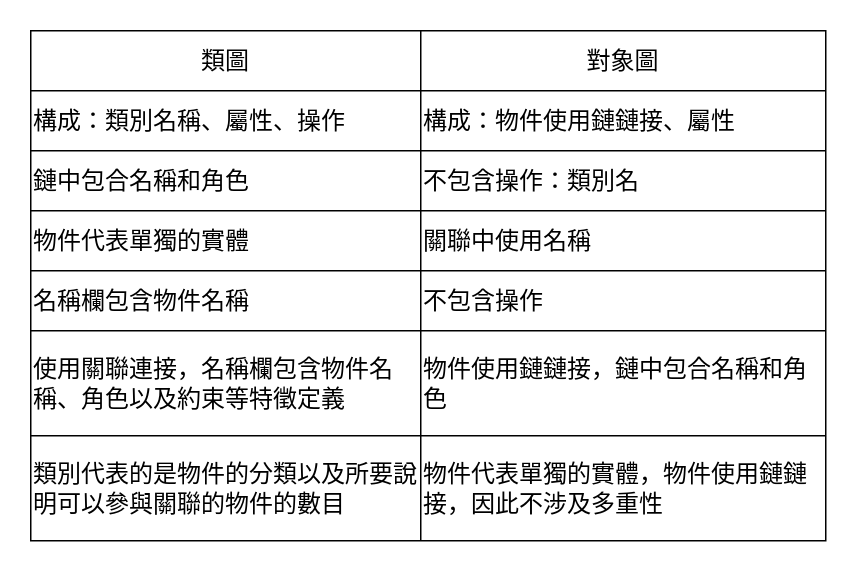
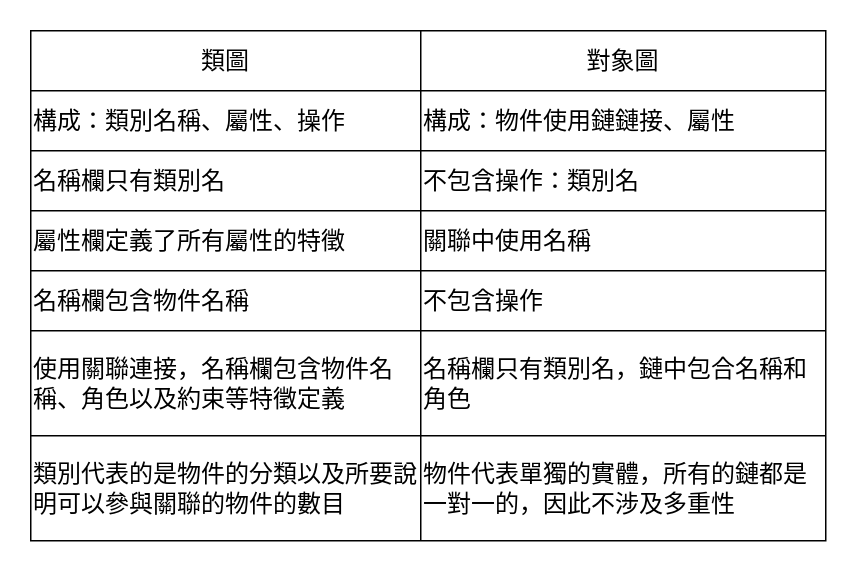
node "鏈中包合名稱和角色": label "鏈中包合名稱和角色" -> "名稱欄只有類別名"
node "物件代表單獨的實體": label "物件代表單獨的實體" -> "屬性欄定義了所有屬性的特徵"
node "物件使用鏈鏈接，鏈中包合名稱和角色": label "物件使用鏈鏈接，鏈中包合名稱和角色" -> "名稱欄只有類別名，鏈中包合名稱和角色"
node "物件代表單獨的實體，物件使用鏈鏈接，因此不涉及多重性": label "物件代表單獨的實體，物件使用鏈鏈接，因此不涉及多重性" -> "物件代表單獨的實體，所有的鏈都是一對一的，因此不涉及多重性"
